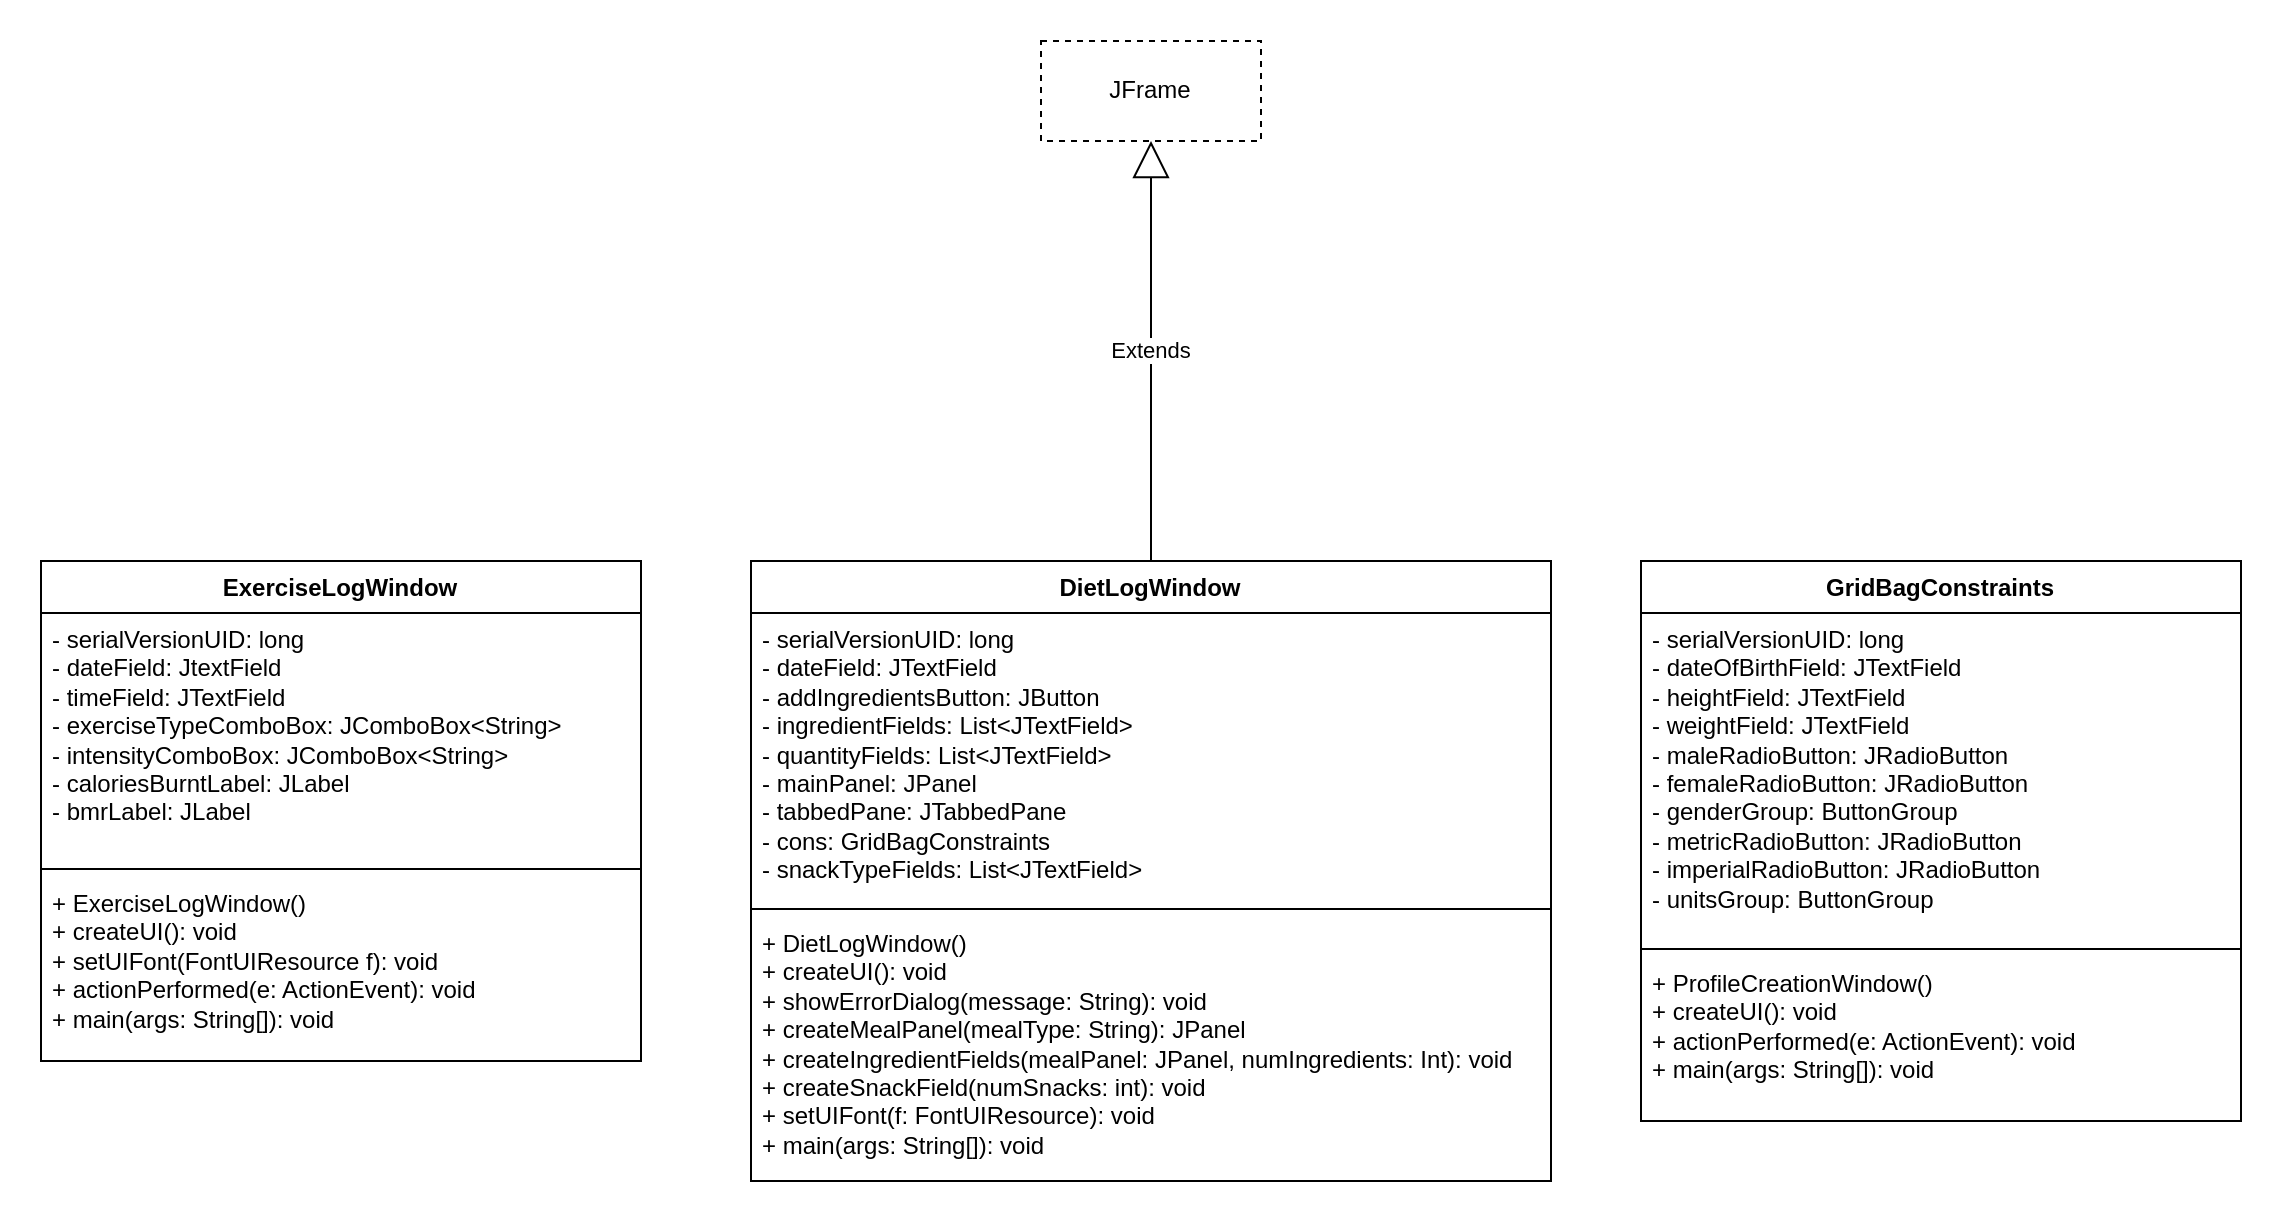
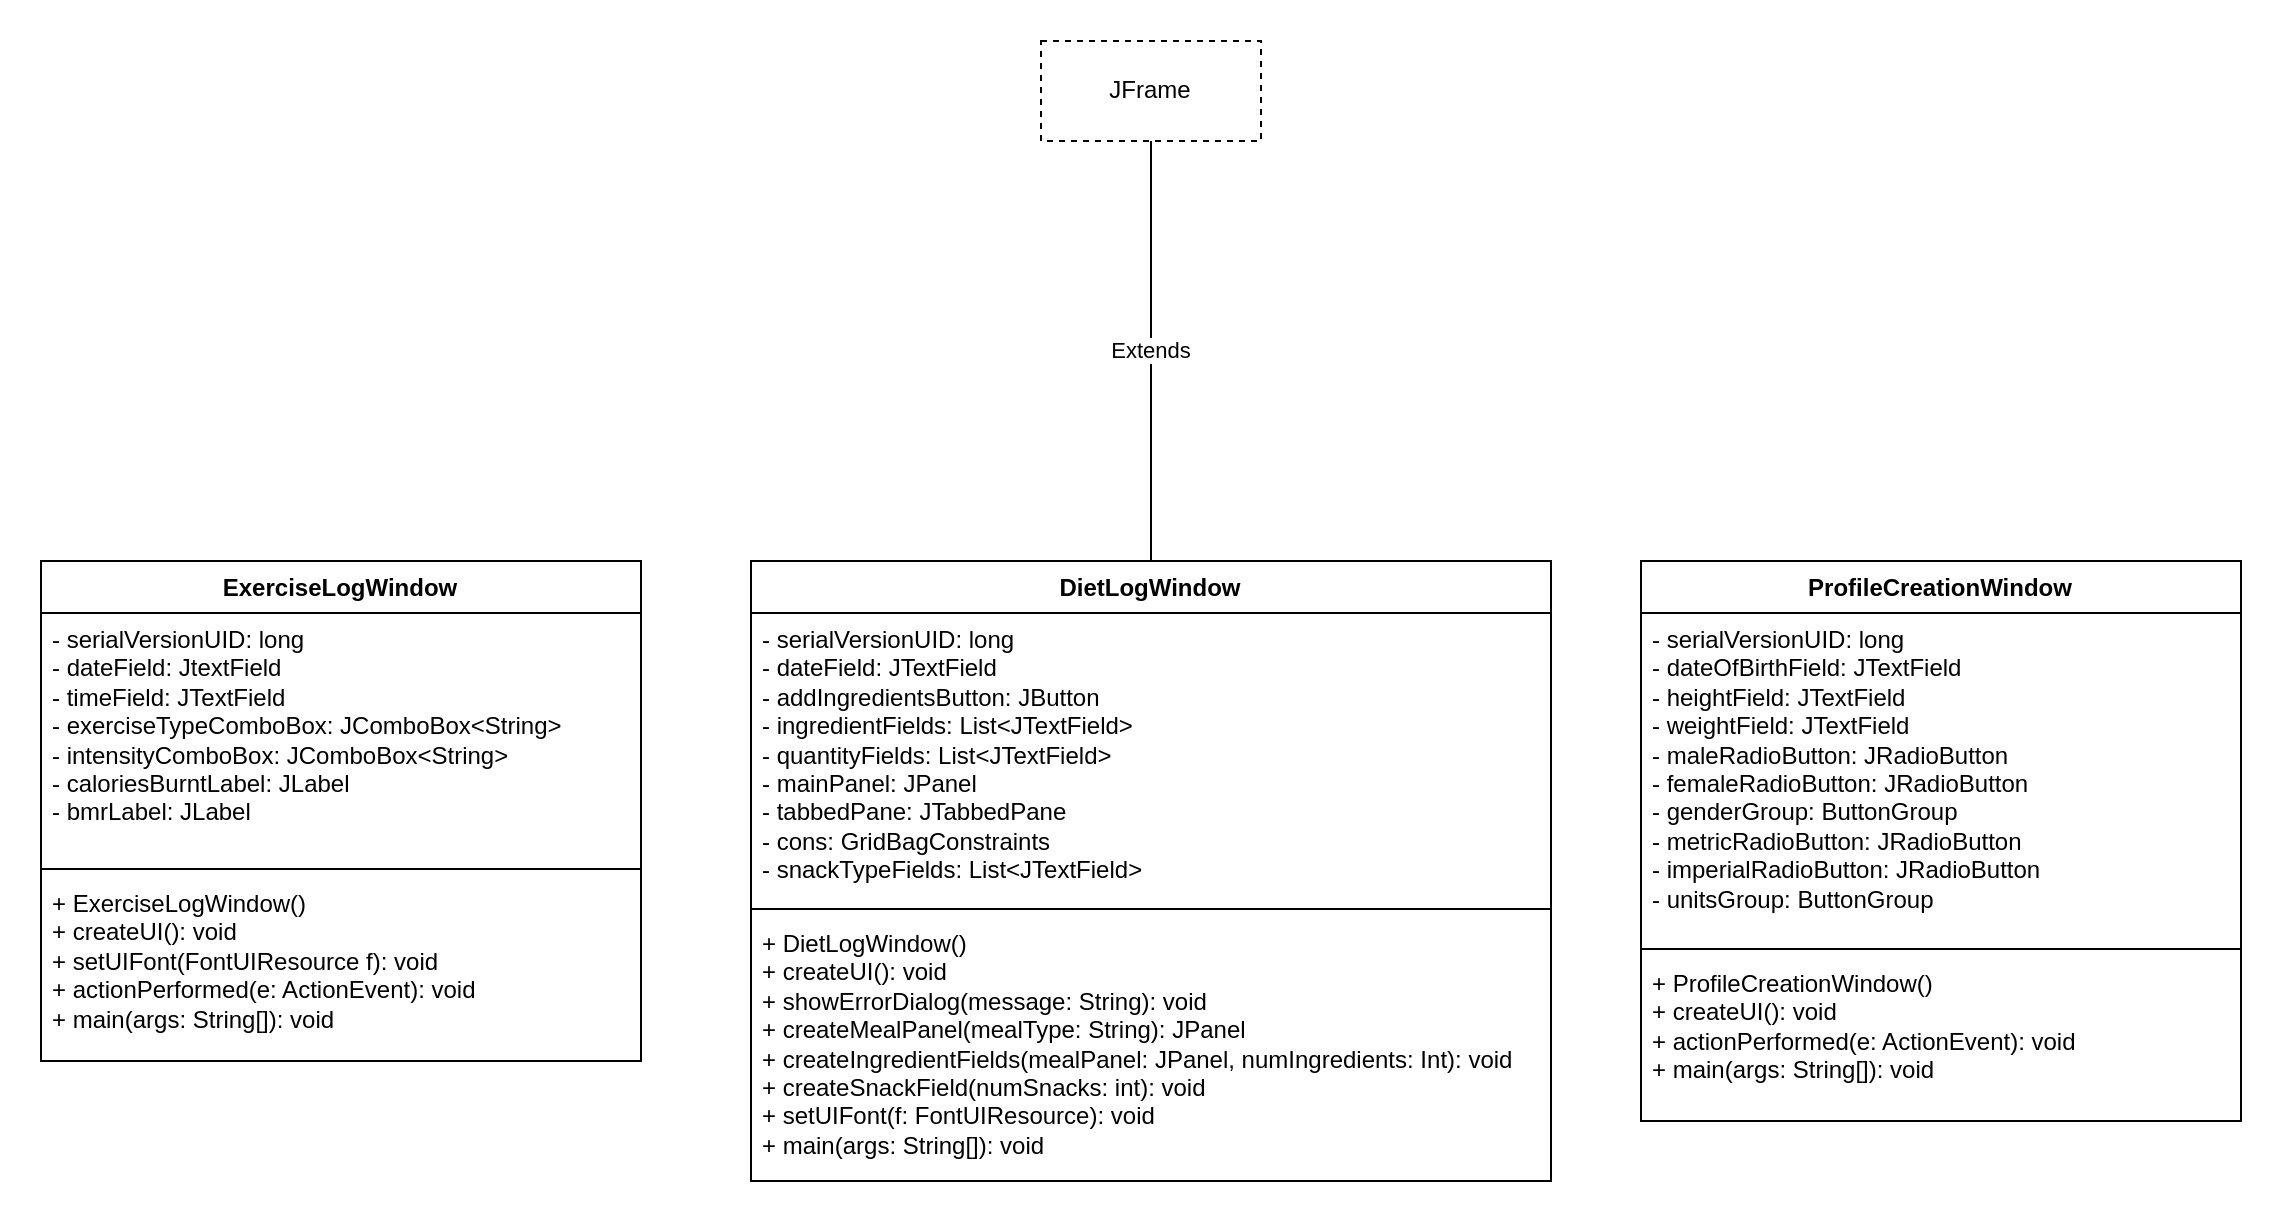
edge "DietLogWindow" -> "JFrame": arrowhead block -> none
node "GridBagConstraints": label "GridBagConstraints" -> "ProfileCreationWindow"
